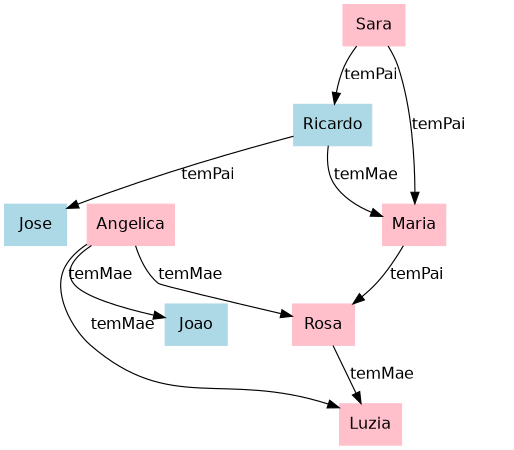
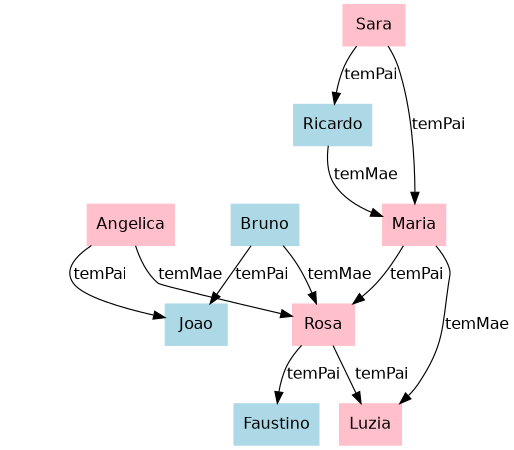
node "Jose": removed
node "Bruno": added
edge "Angelica" -> "Joao": label "temMae" -> "temPai"
edge "Rosa" -> "Luzia": label "temMae" -> "temPai"
edge "Angelica" -> "Luzia": now "Maria" -> "Luzia"
node "Faustino": added
